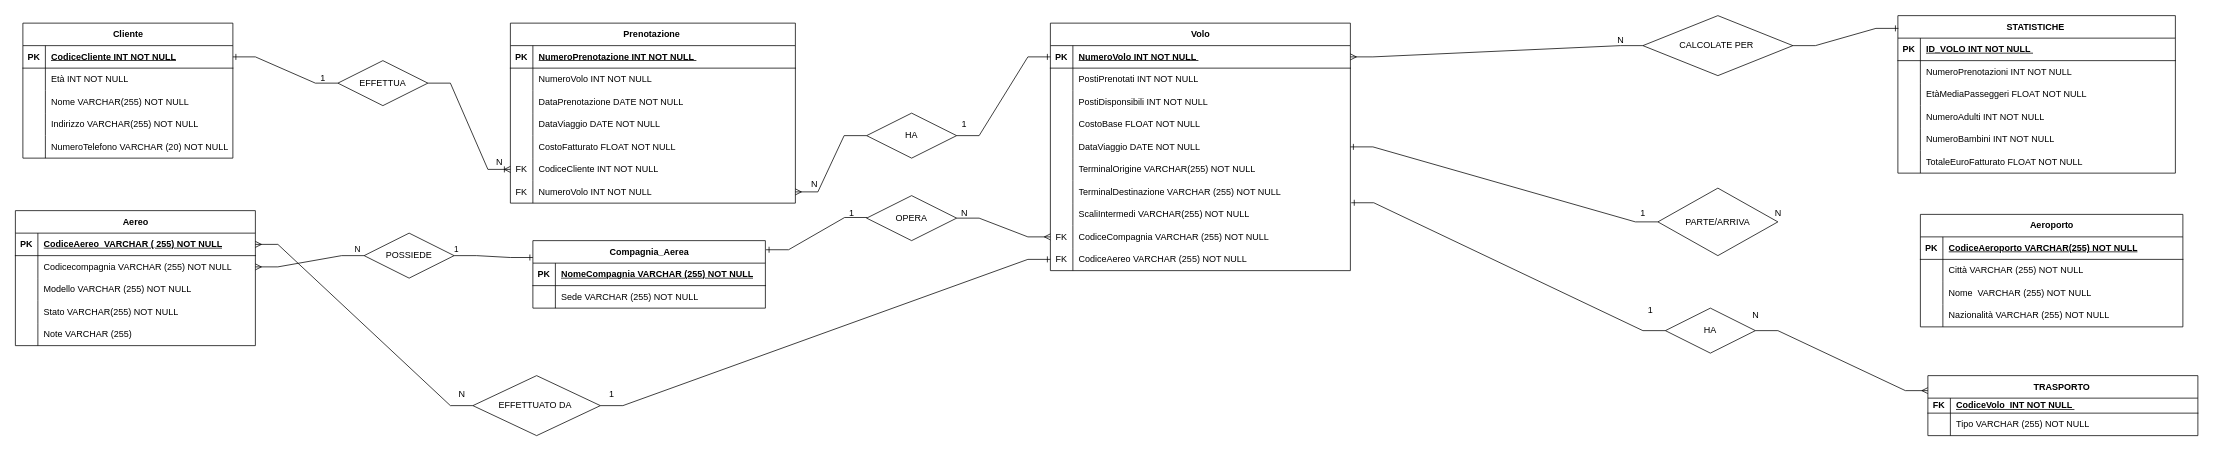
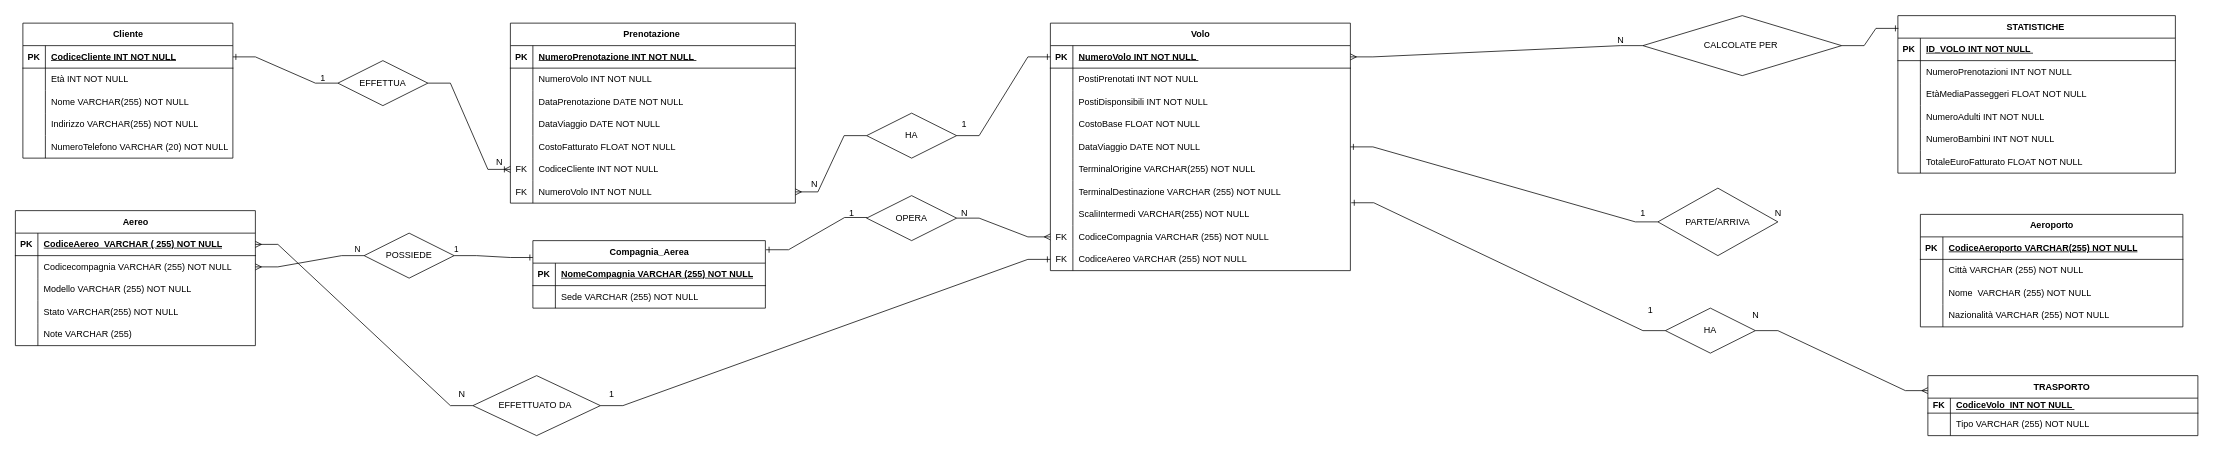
node "CALCOLATE PER": size 150x60 -> 199x60
